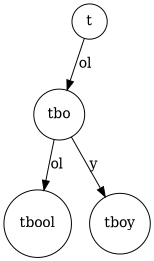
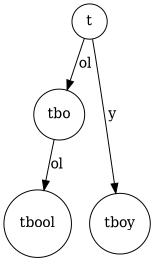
edge "tbo" -> "tboy": now "t" -> "tboy"
